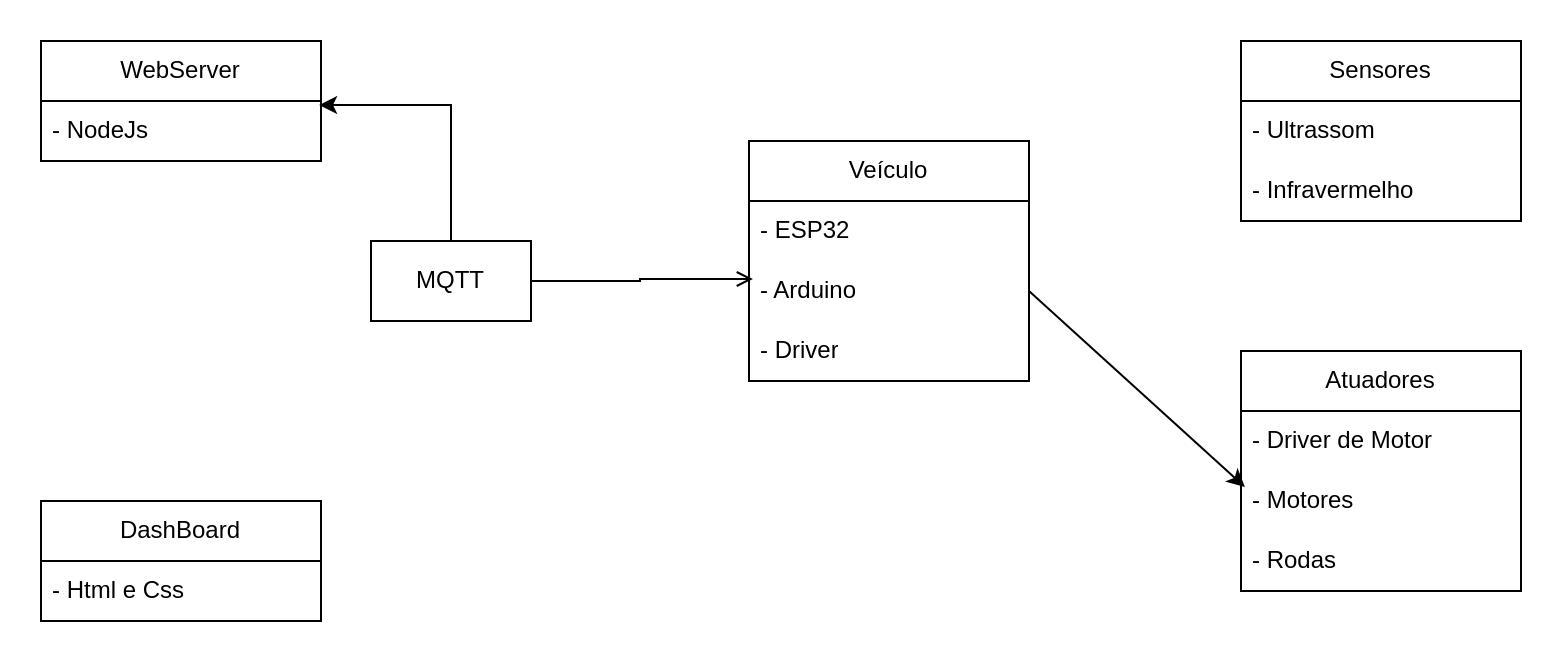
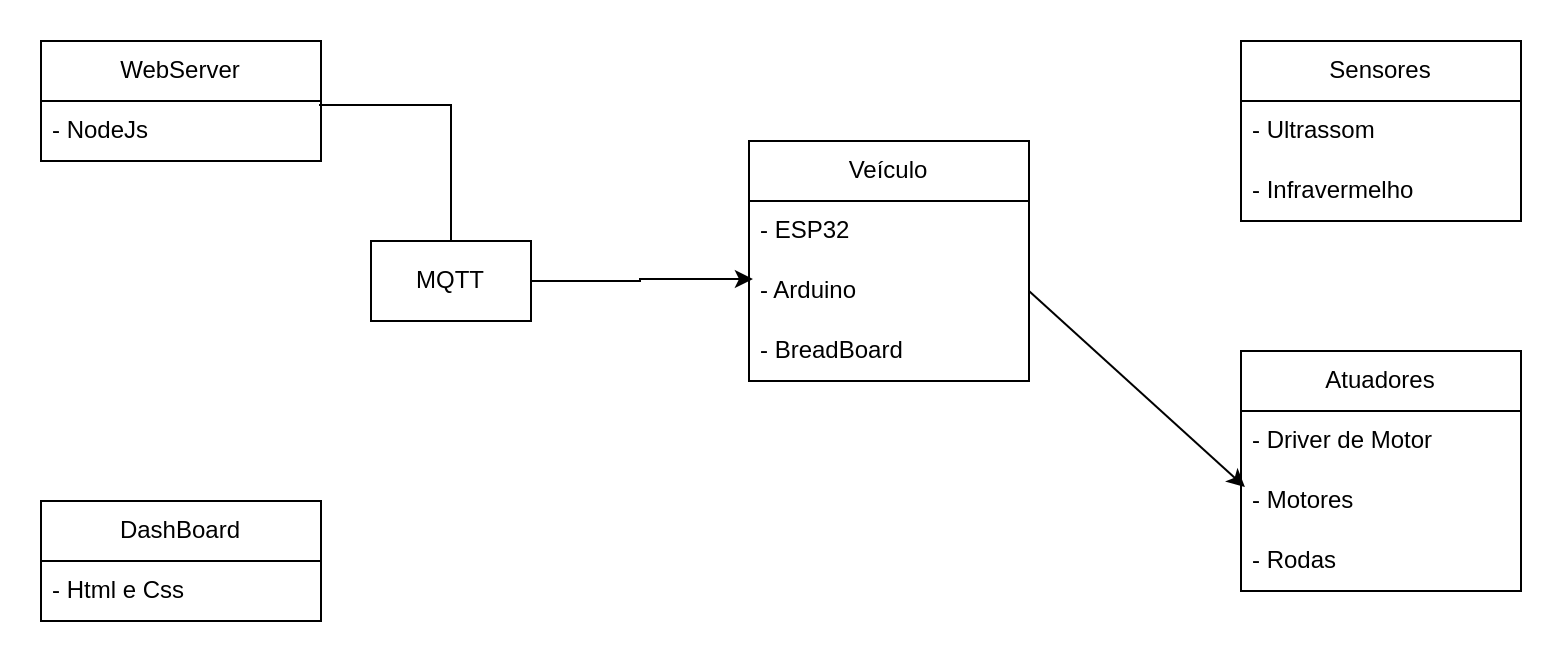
edge "MQTT" -> "- NodeJs": arrowhead classic -> none
edge "MQTT" -> "- Arduino": arrowhead open -> classic
node "- Driver": label "- Driver" -> "- BreadBoard"
